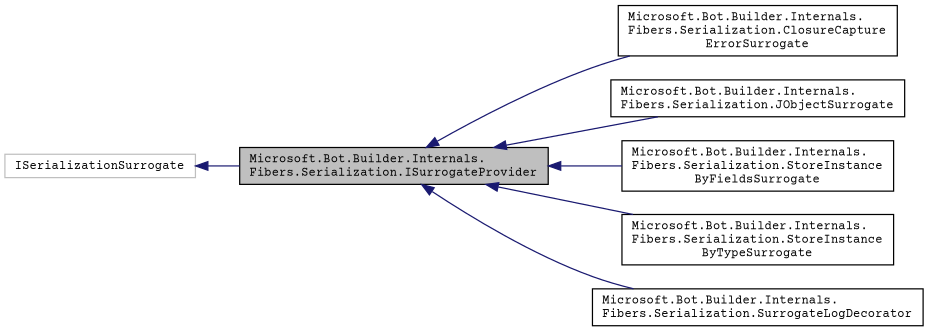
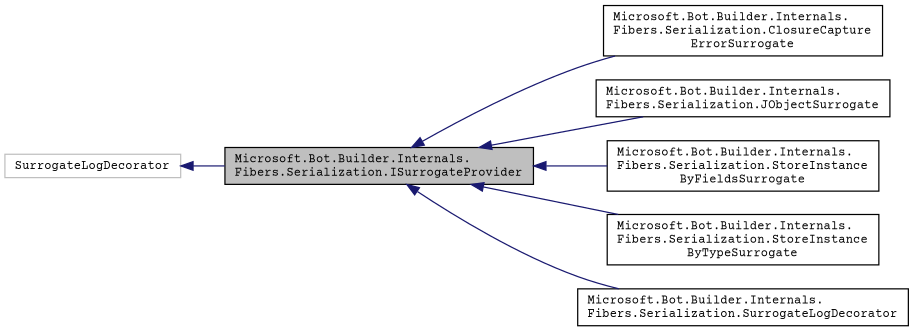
node "ISerializationSurrogate": label "ISerializationSurrogate" -> "SurrogateLogDecorator"
